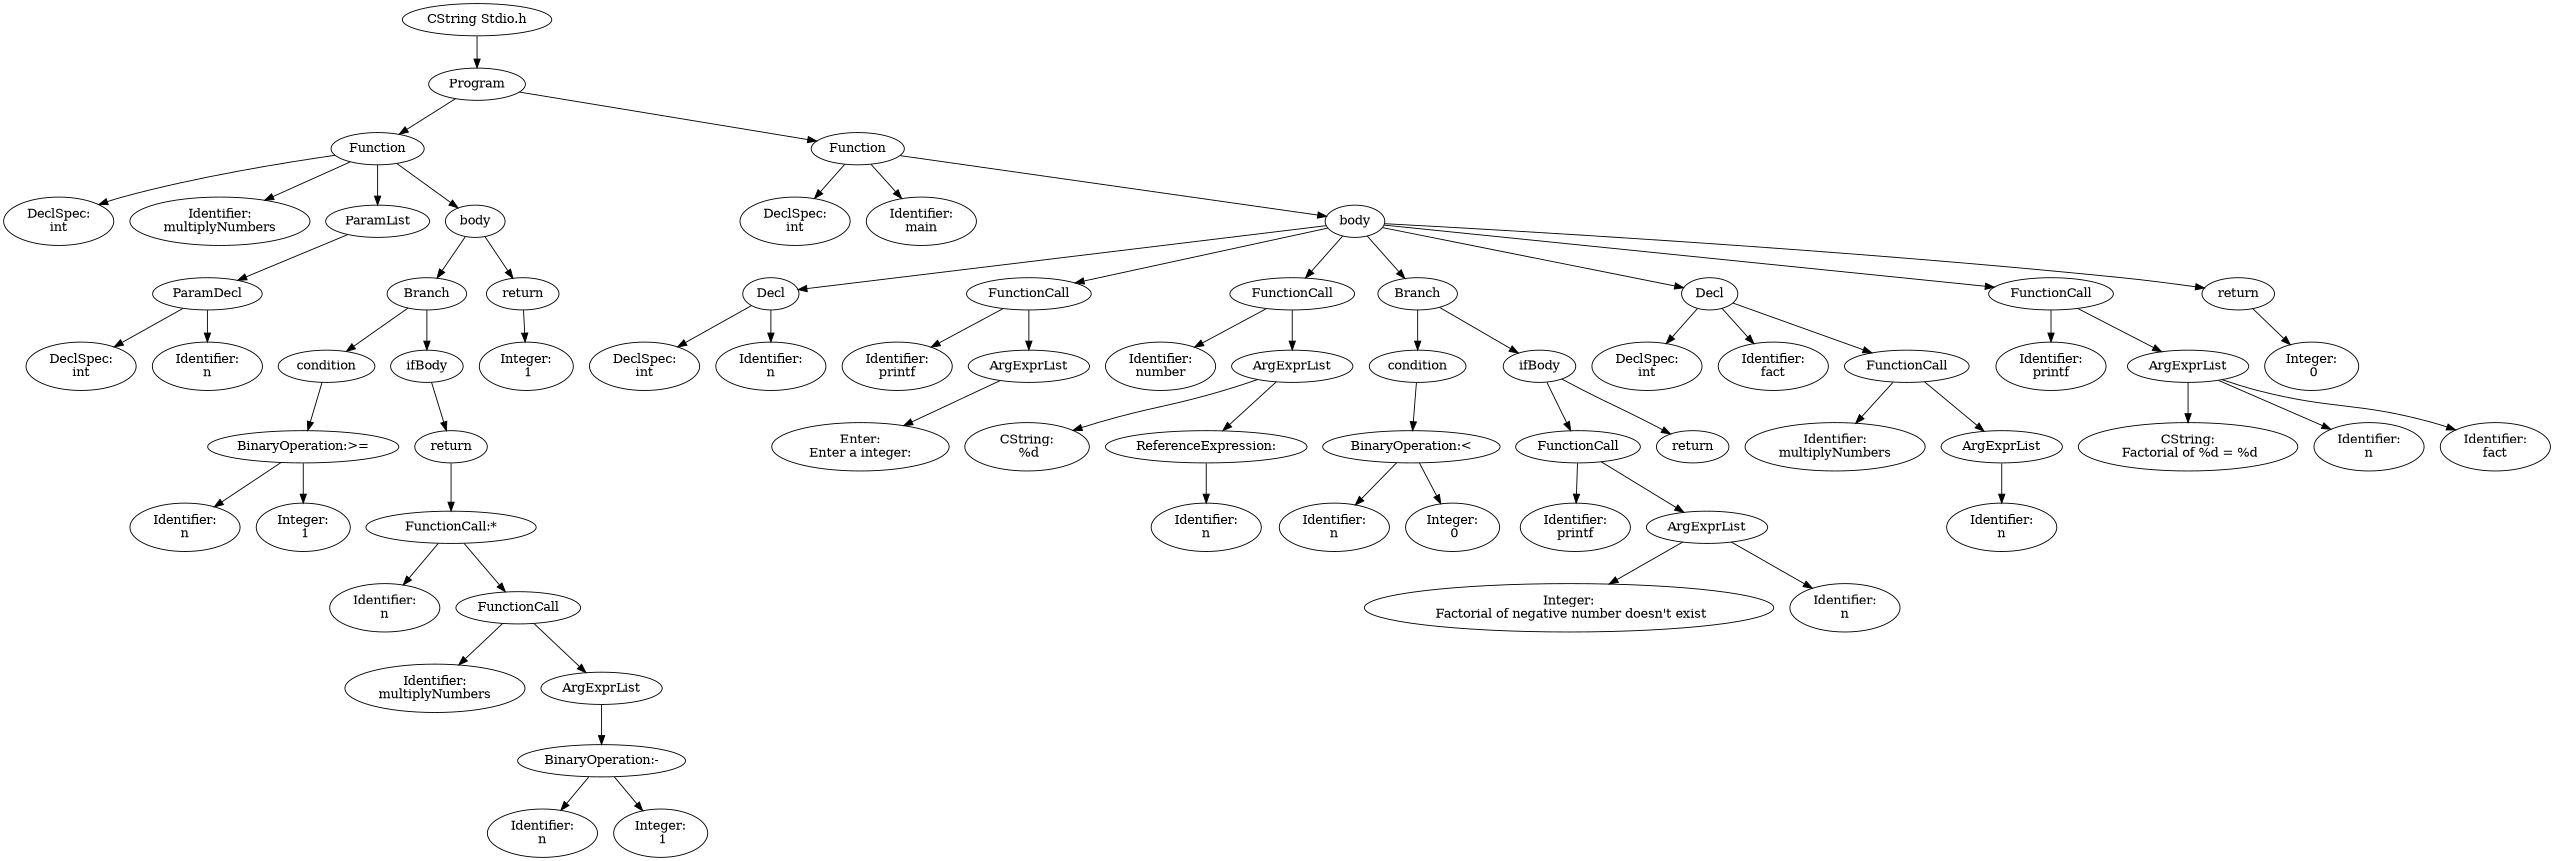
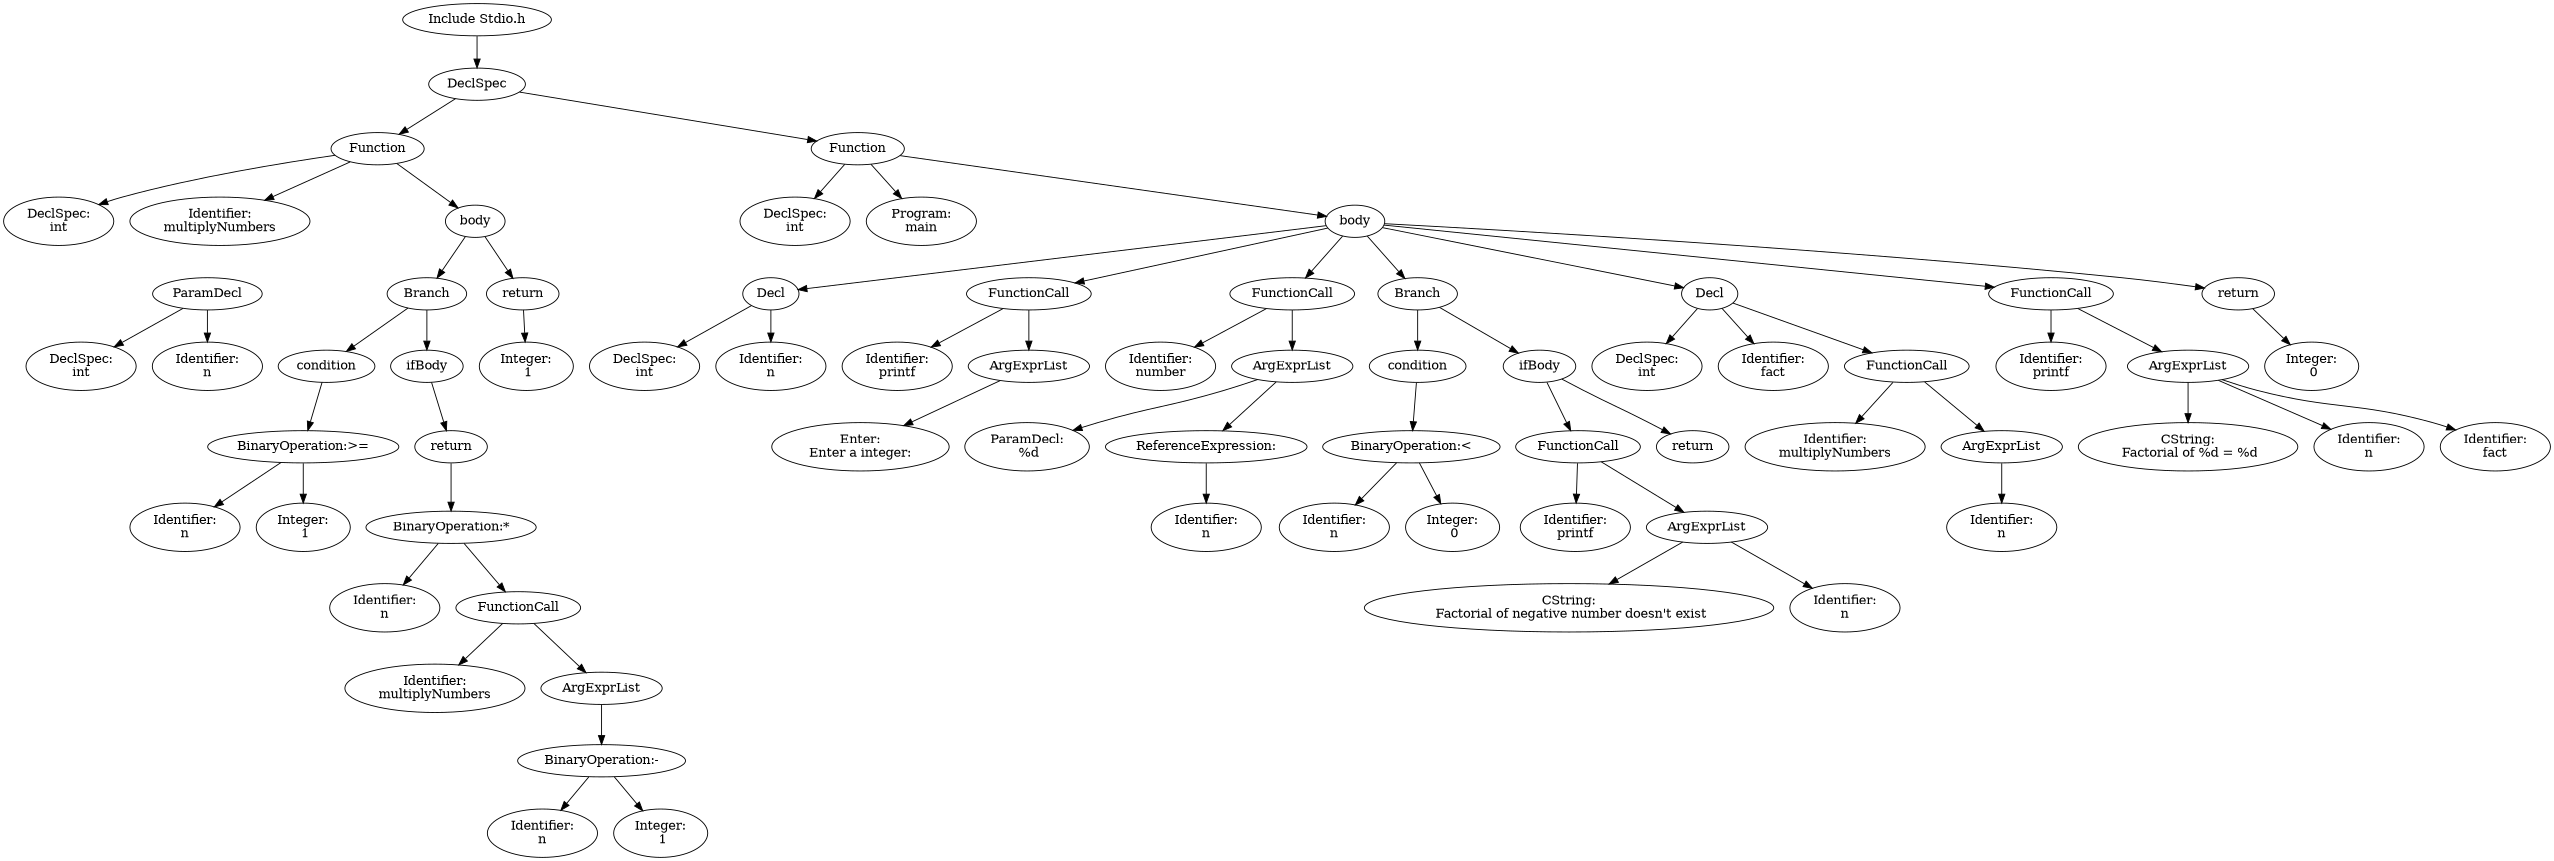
node "CString Stdio.h": label "CString Stdio.h" -> "Include Stdio.h"
node "Program": label "Program" -> "DeclSpec"
node "ParamList": removed
node "Identifier: main": label "Identifier: main" -> "Program: main"
node "CString: %d": label "CString: %d" -> "ParamDecl: %d"
node "FunctionCall:*": label "FunctionCall:*" -> "BinaryOperation:*"
node "Integer: Factorial of negative number doesn't exist": label "Integer: Factorial of negative number doesn't exist" -> "CString: Factorial of negative number doesn't exist"
